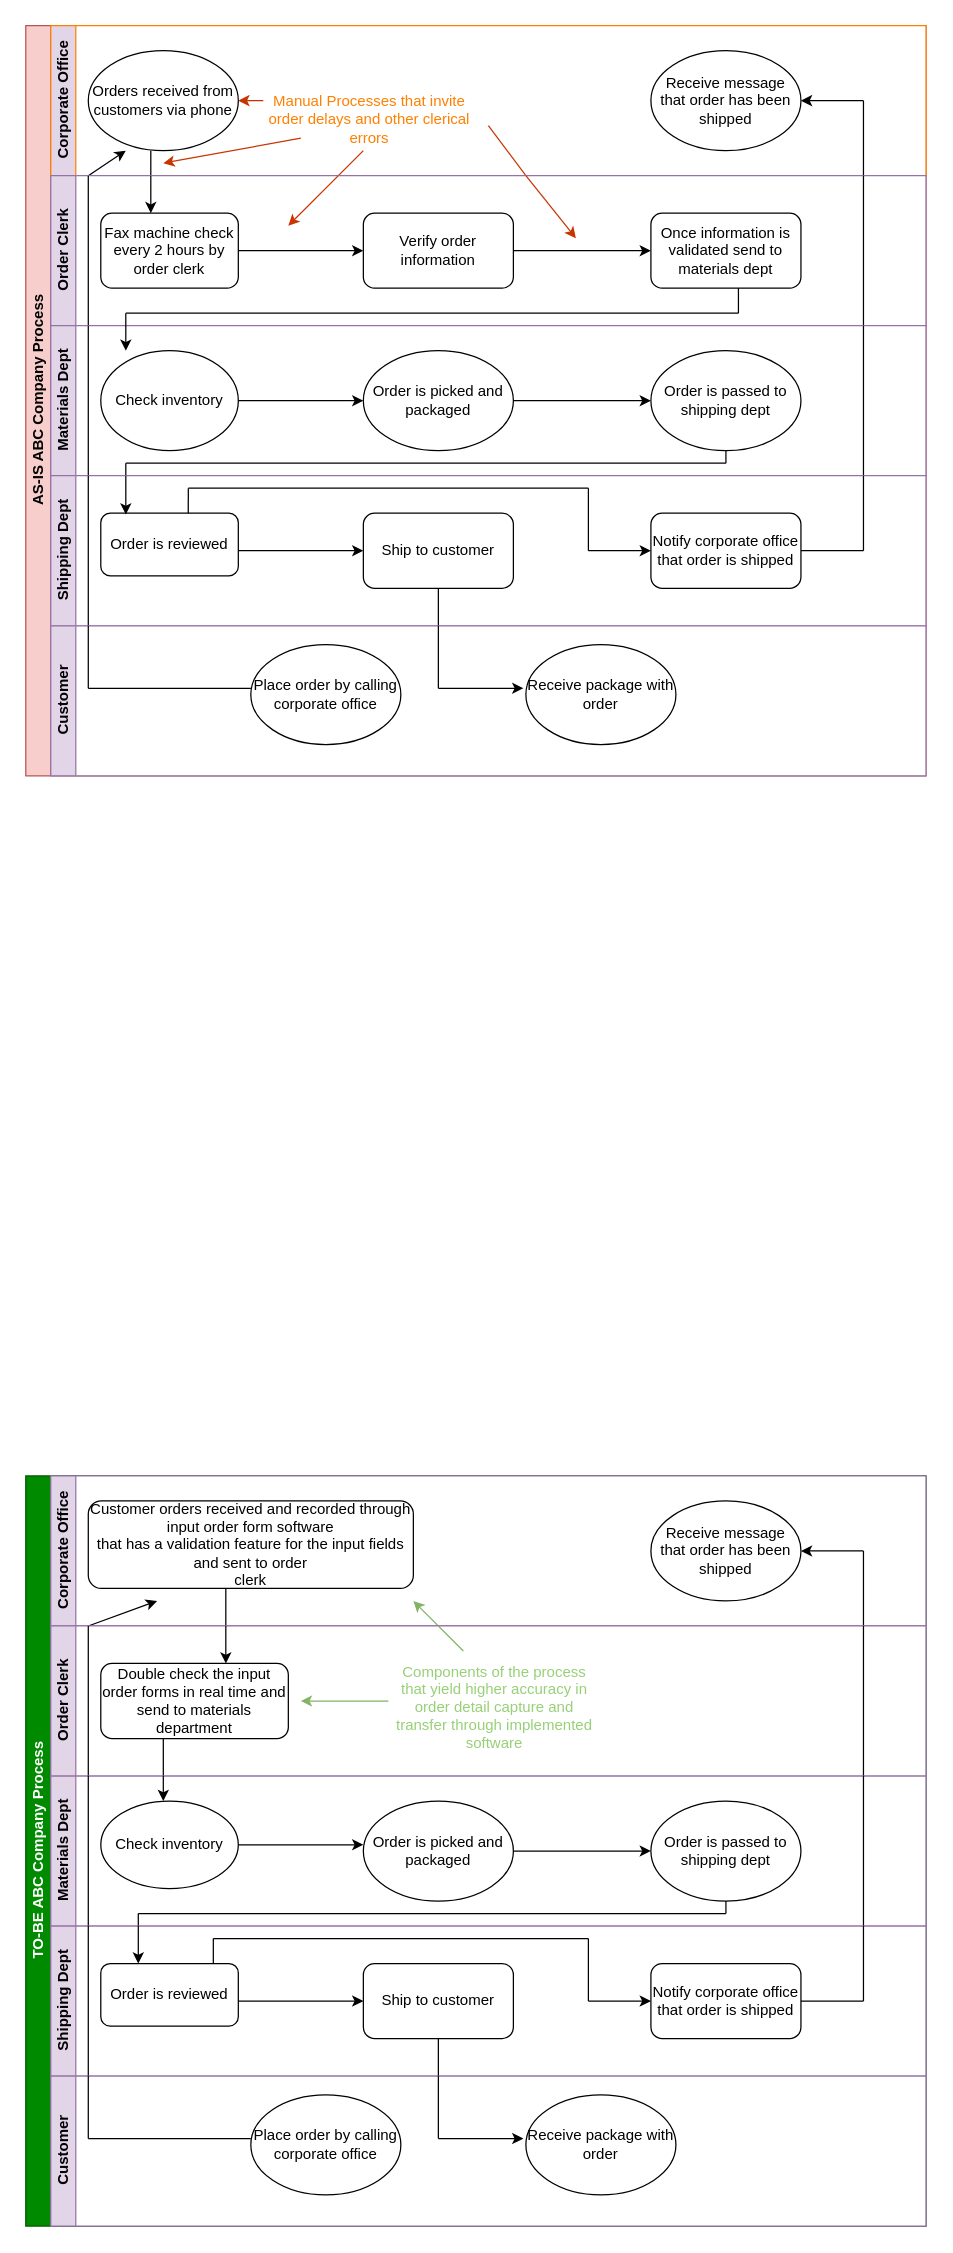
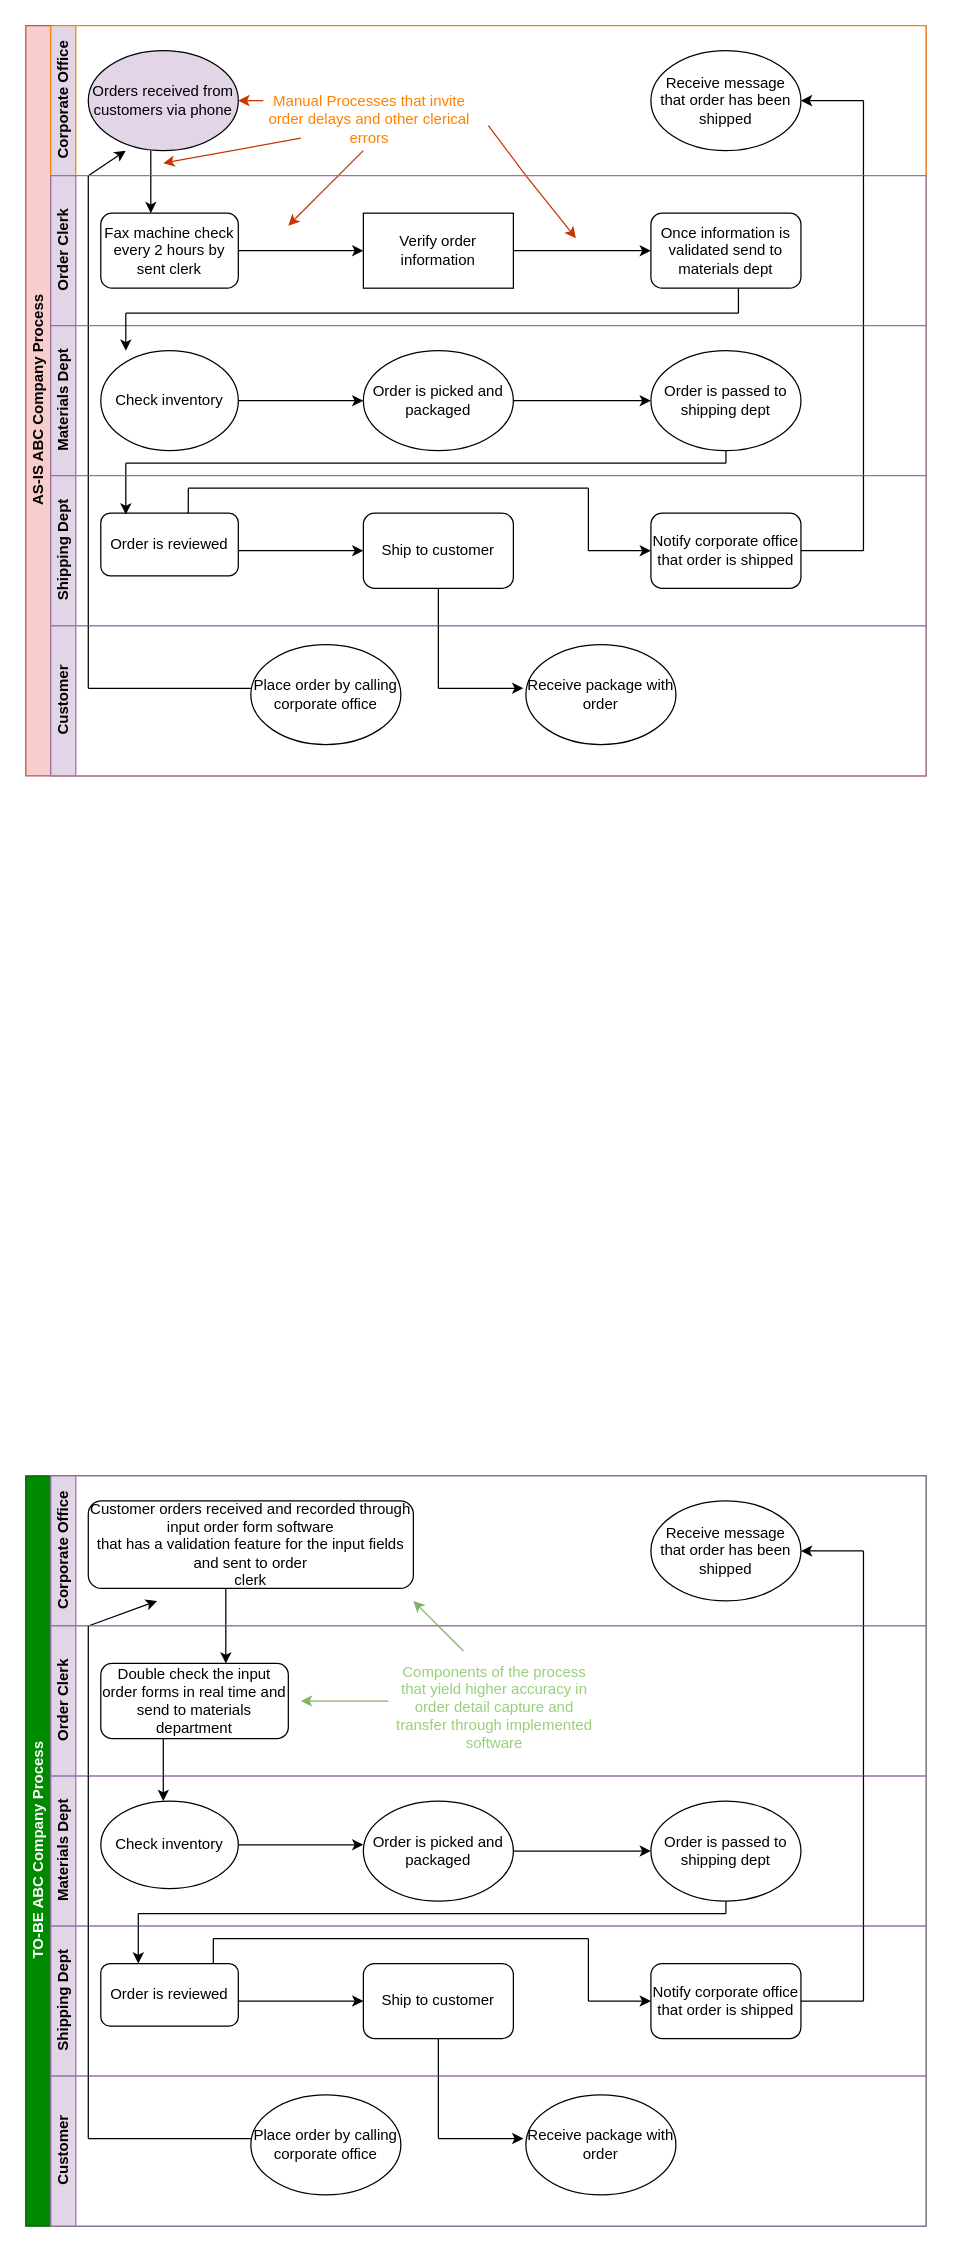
node "Orders received from customers via phone": fillcolor #ffffff -> #e1d5e7
node "Fax machine check every 2 hours by order clerk": label "Fax machine check every 2 hours by order clerk" -> "Fax machine check every 2 hours by sent clerk"
node "Verify order information": shape rounded rectangle -> rectangle
